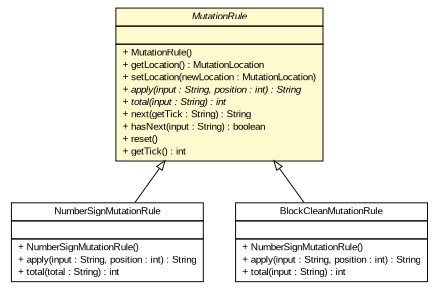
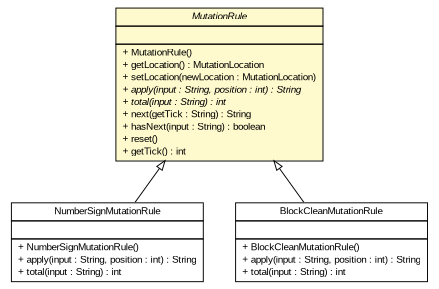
node "BlockCleanMutationRule": text "+ NumberSignMutationRule()" -> "+ BlockCleanMutationRule()"
node "NumberSignMutationRule": text "+ total(total : String) : int" -> "+ total(input : String) : int"
